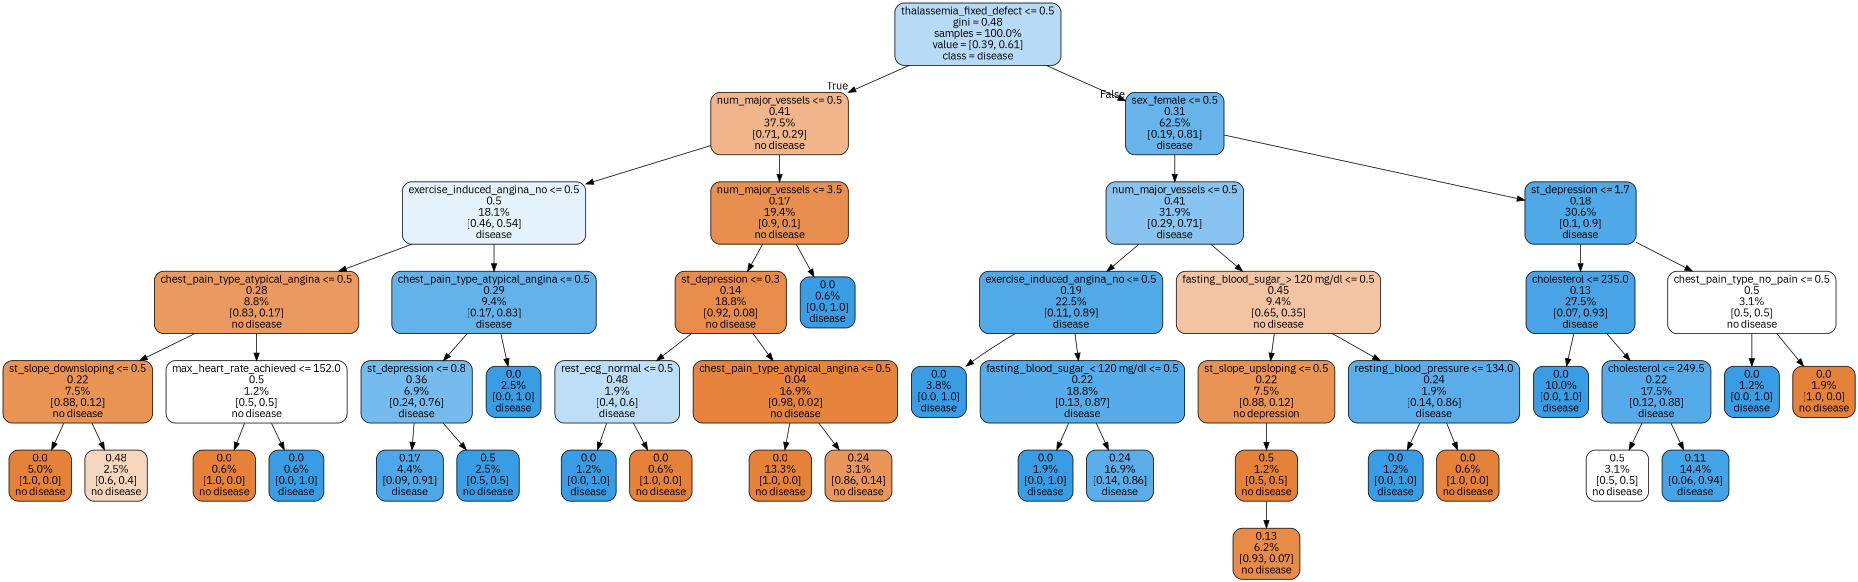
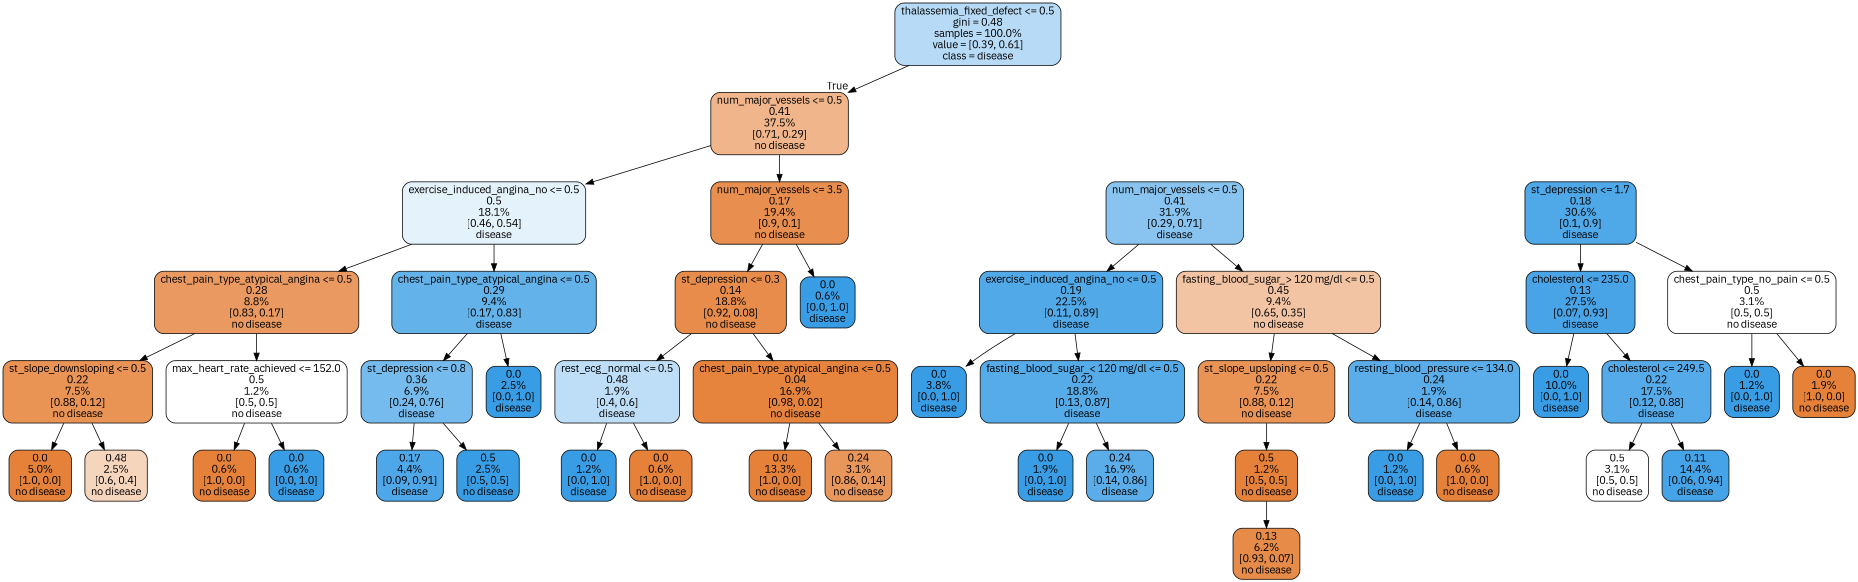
node "sex_female <= 0.5 0.31 62.5% [0.19, 0.81] disease": removed
node "st_slope_upsloping <= 0.5 0.22 7.5% [0.88, 0.12] no depression": label "st_slope_upsloping <= 0.5 0.22 7.5% [0.88, 0.12] no depression" -> "st_slope_upsloping <= 0.5 0.22 7.5% [0.88, 0.12] no disease"
